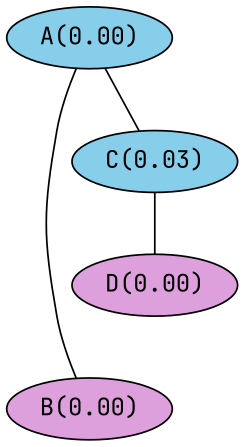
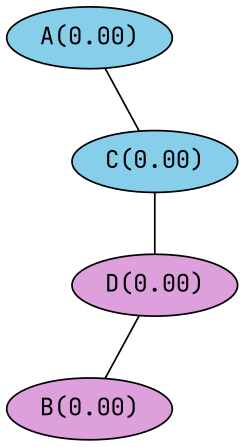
node "C(0.03)": label "C(0.03)" -> "C(0.00)"
edge "A(0.00)" -- "B(0.00)": now "D(0.00)" -- "B(0.00)"
